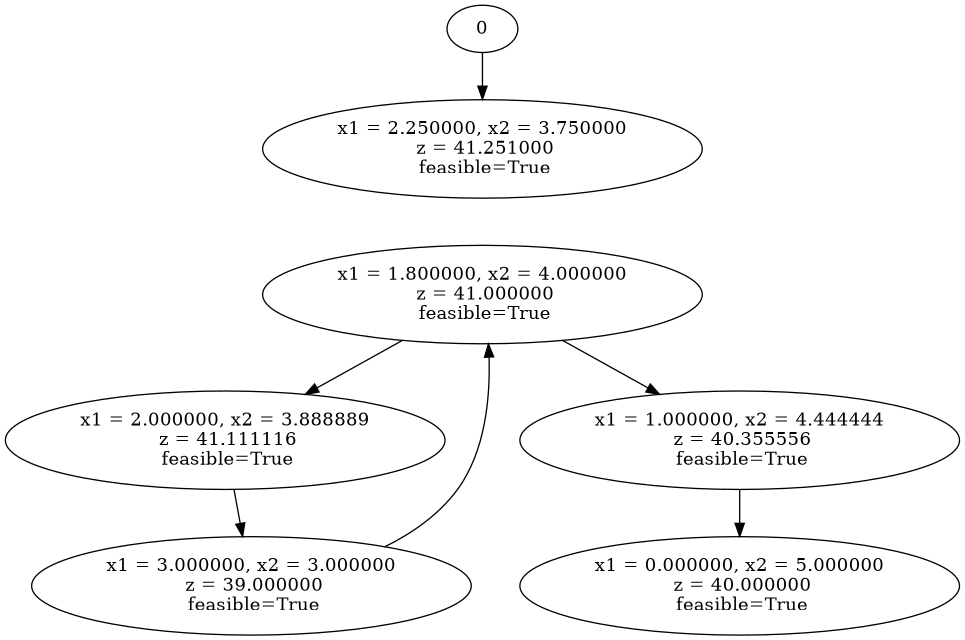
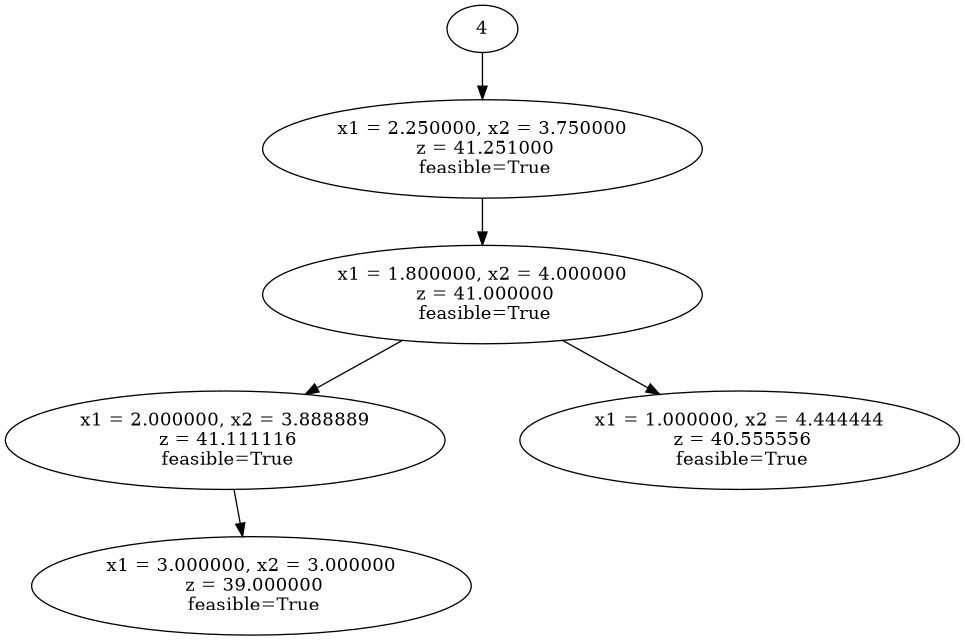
node "0": label "0" -> "4"
node "x1 = 1.000000, x2 = 4.444444 z = 40.355556 feasible=True": label "x1 = 1.000000, x2 = 4.444444 z = 40.355556 feasible=True" -> "x1 = 1.000000, x2 = 4.444444 z = 40.555556 feasible=True"
edge "x1 = 3.000000, x2 = 3.000000 z = 39.000000 feasible=True" -> "x1 = 1.800000, x2 = 4.000000 z = 41.000000 feasible=True": now "x1 = 2.250000, x2 = 3.750000 z = 41.251000 feasible=True" -> "x1 = 1.800000, x2 = 4.000000 z = 41.000000 feasible=True"
node "x1 = 0.000000, x2 = 5.000000 z = 40.000000 feasible=True": removed
